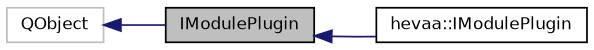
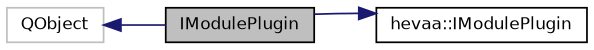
edge "hevaa::IModulePlugin" -> "IModulePlugin": reversed
